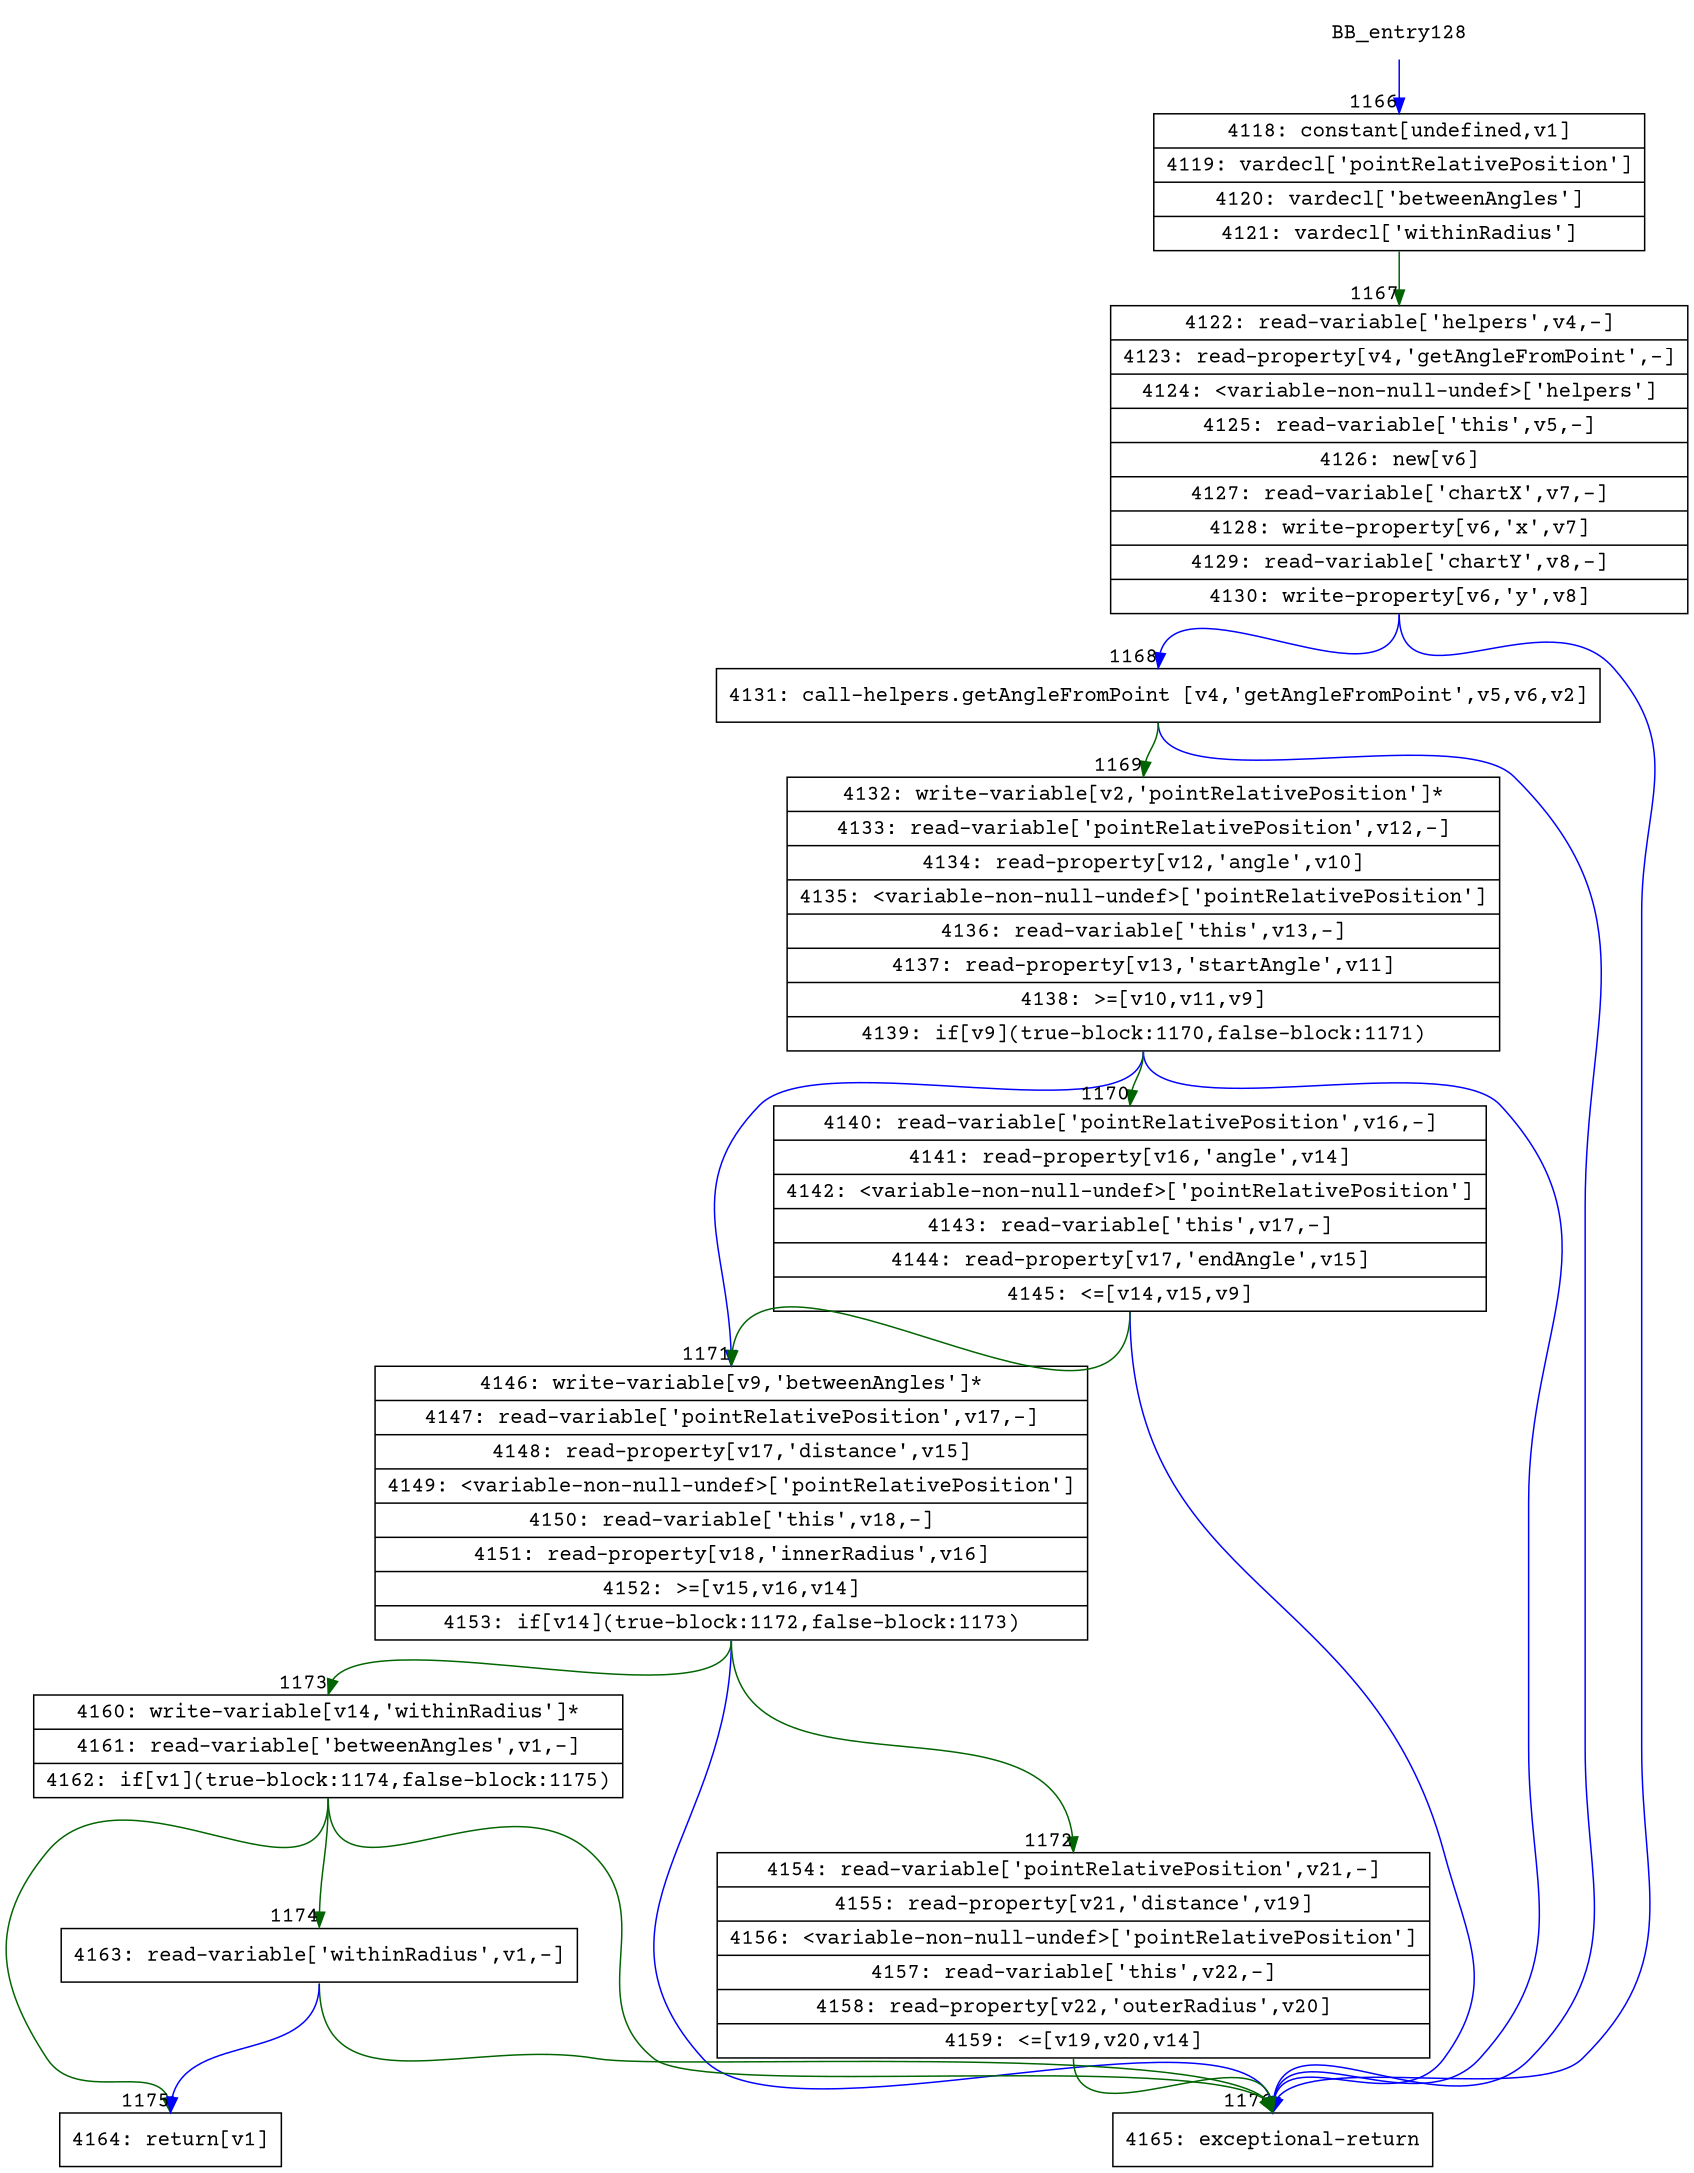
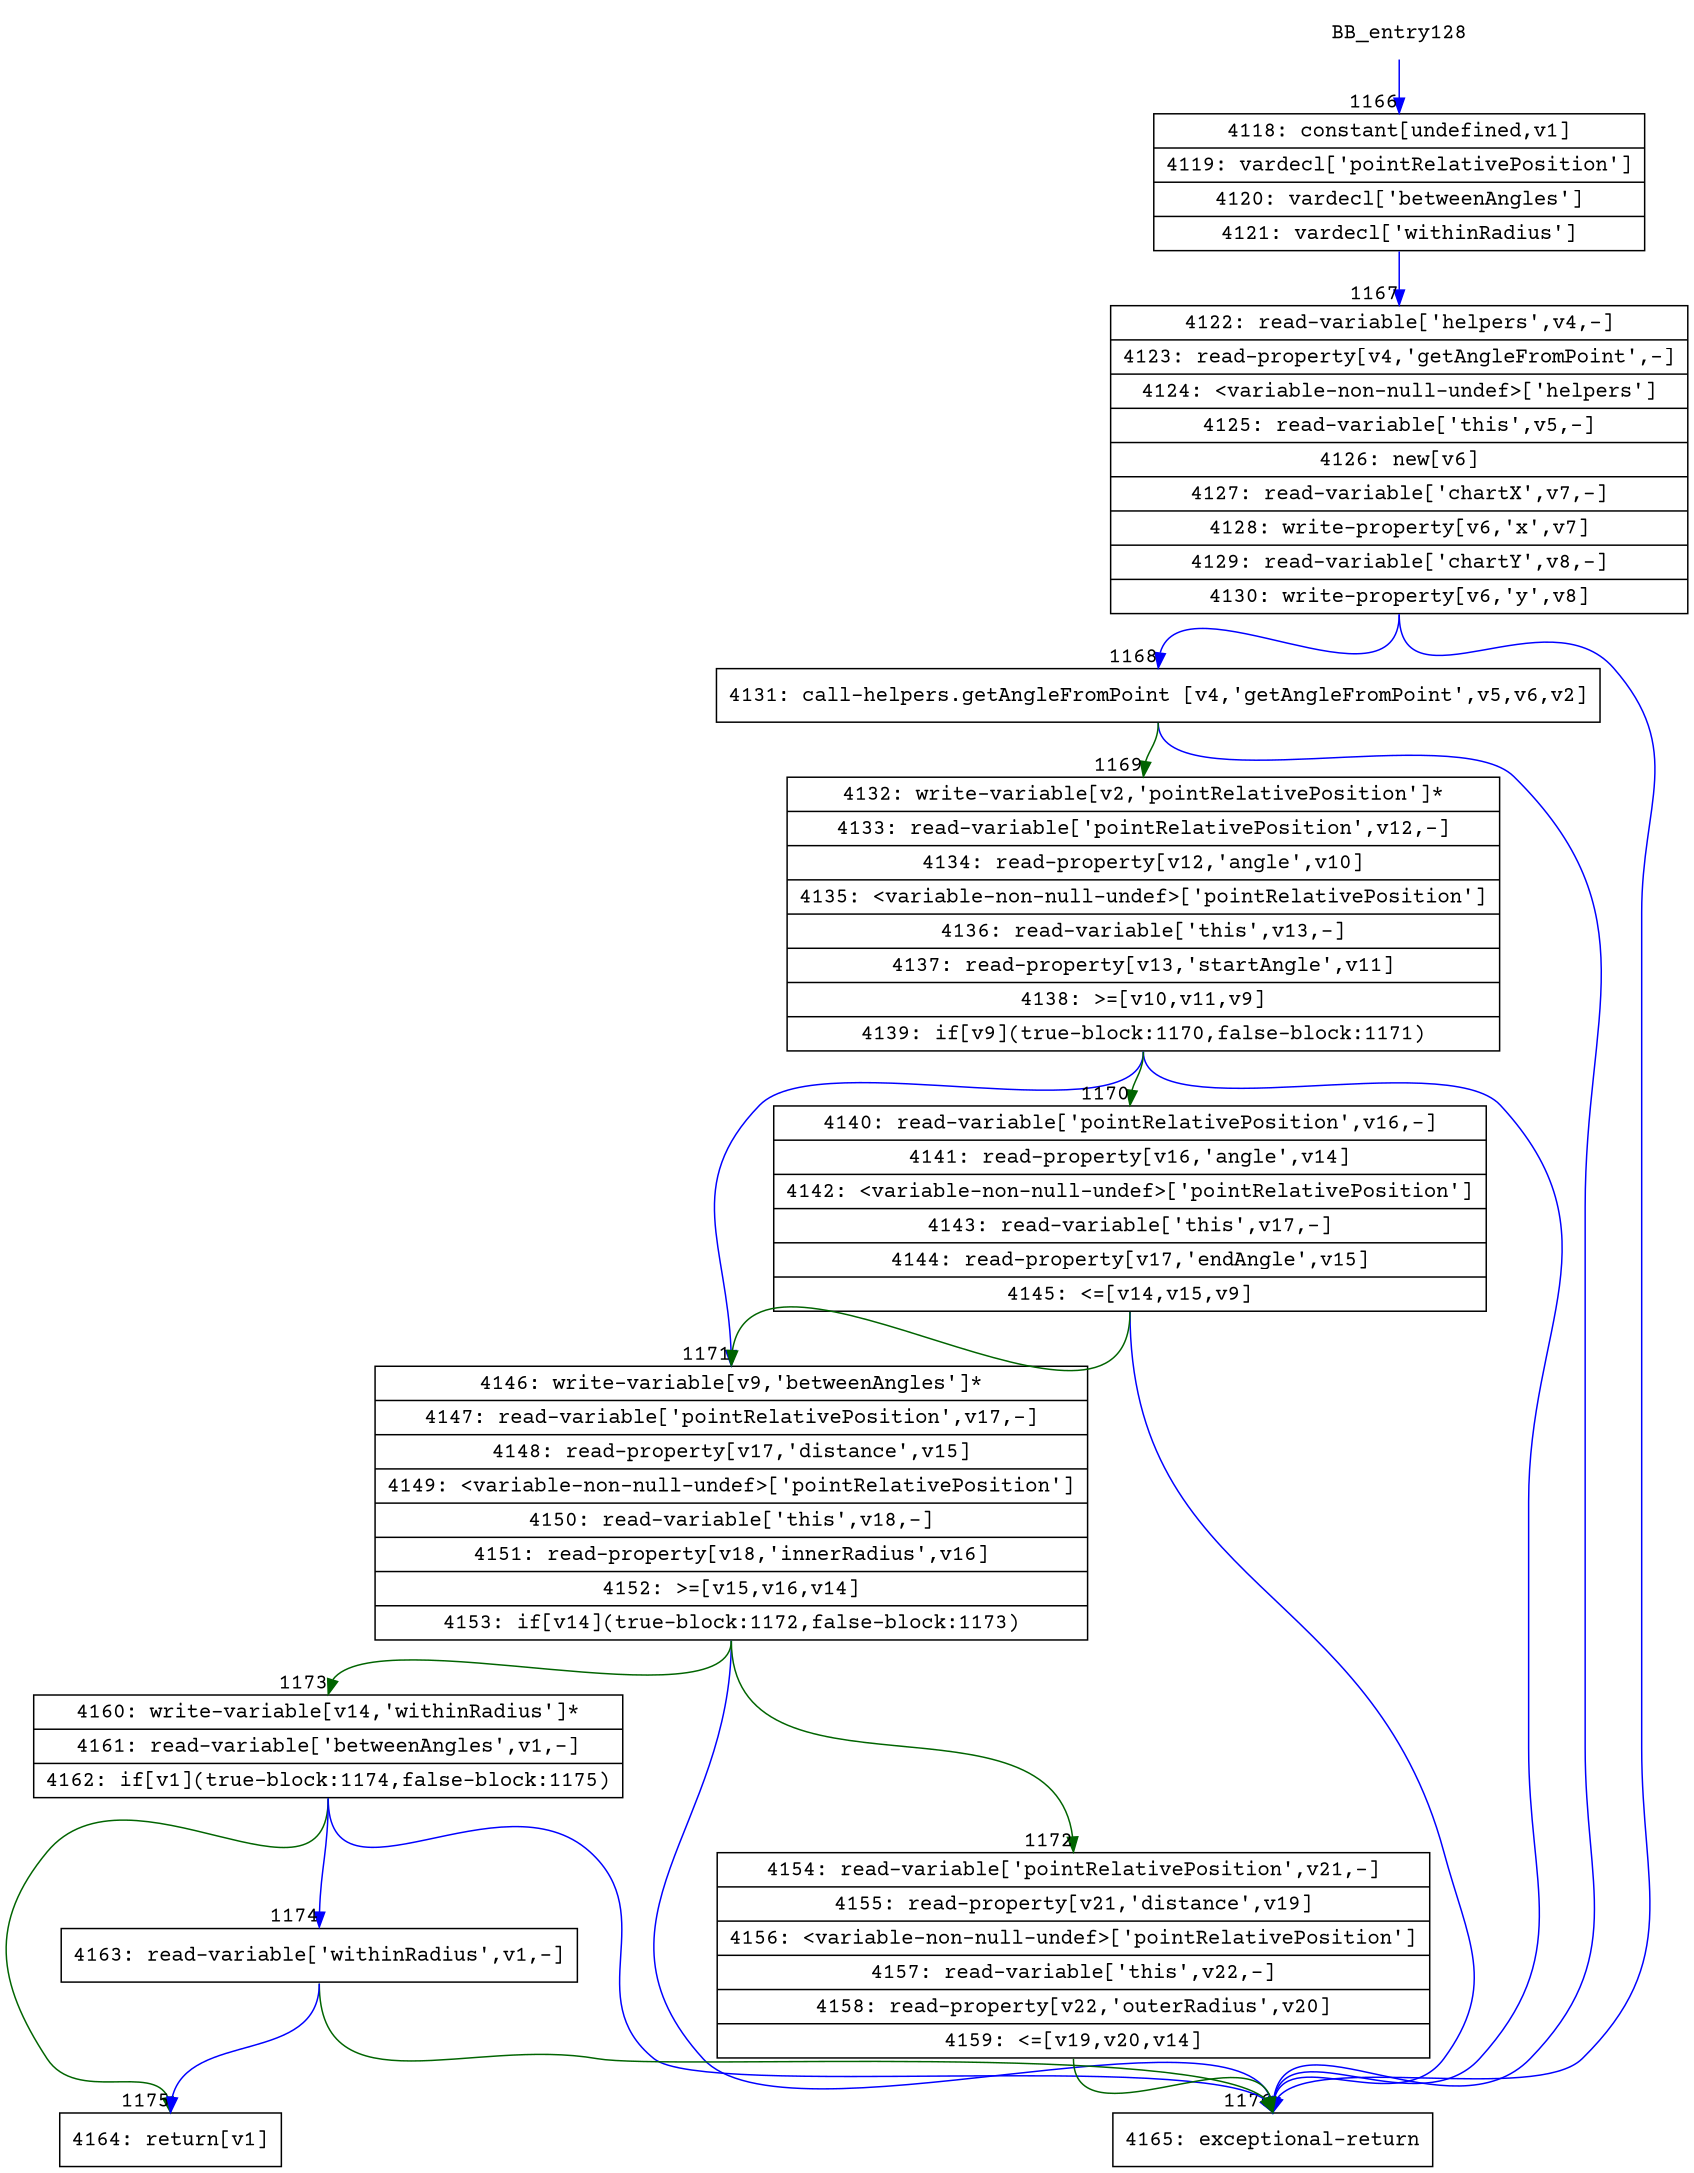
edge "4118: constant[undefined,v1]" -> "4122: read-variable['helpers',v4,-]": color darkgreen -> blue
edge "4160: write-variable[v14,'withinRadius']*" -> "4163: read-variable['withinRadius',v1,-]": color darkgreen -> blue
edge "4160: write-variable[v14,'withinRadius']*" -> "4165: exceptional-return": color darkgreen -> blue
